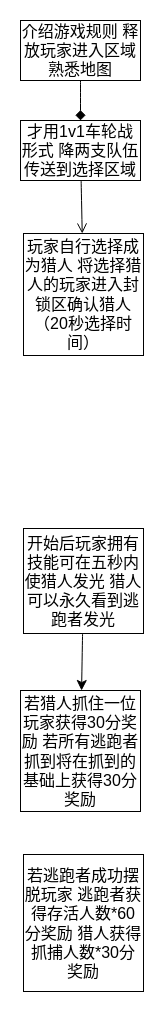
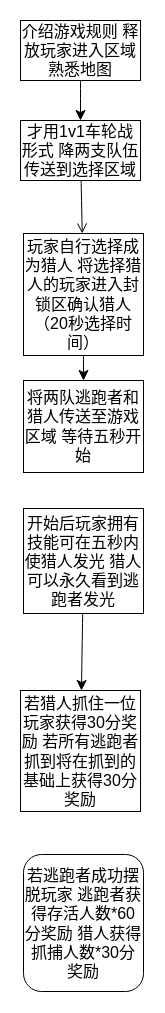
edge "介绍游戏规则 释放玩家进入区域熟悉地图" -> "才用1v1车轮战形式 降两支队伍传送到选择区域": arrowhead diamond -> classic
edge "玩家自行选择成为猎人 将选择猎人的玩家进入封锁区确认猎人（20秒选择时间）" -> "将两队逃跑者和猎人传送至游戏区域 等待五秒开始": added
node "将两队逃跑者和猎人传送至游戏区域 等待五秒开始": added
node "开始后玩家拥有技能可在五秒内使猎人发光 猎人可以永久看到逃跑者发光": moved (84, 581) -> (84, 561)
node "若逃跑者成功摆脱玩家 逃跑者获得存活人数*60分奖励 猎人获得抓捕人数*30分奖励": shape rectangle -> rounded rectangle
